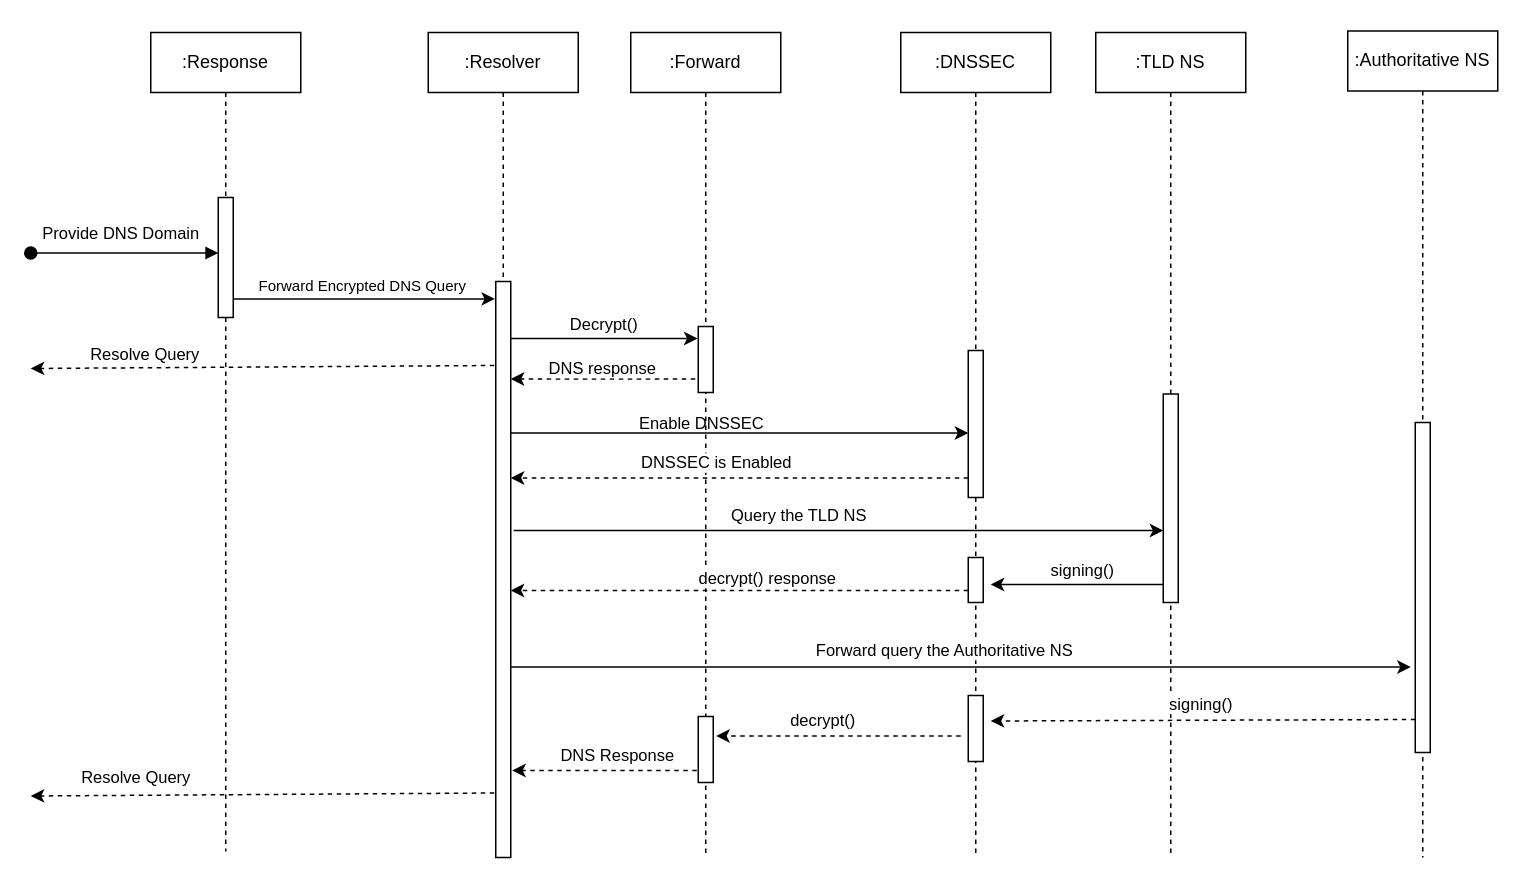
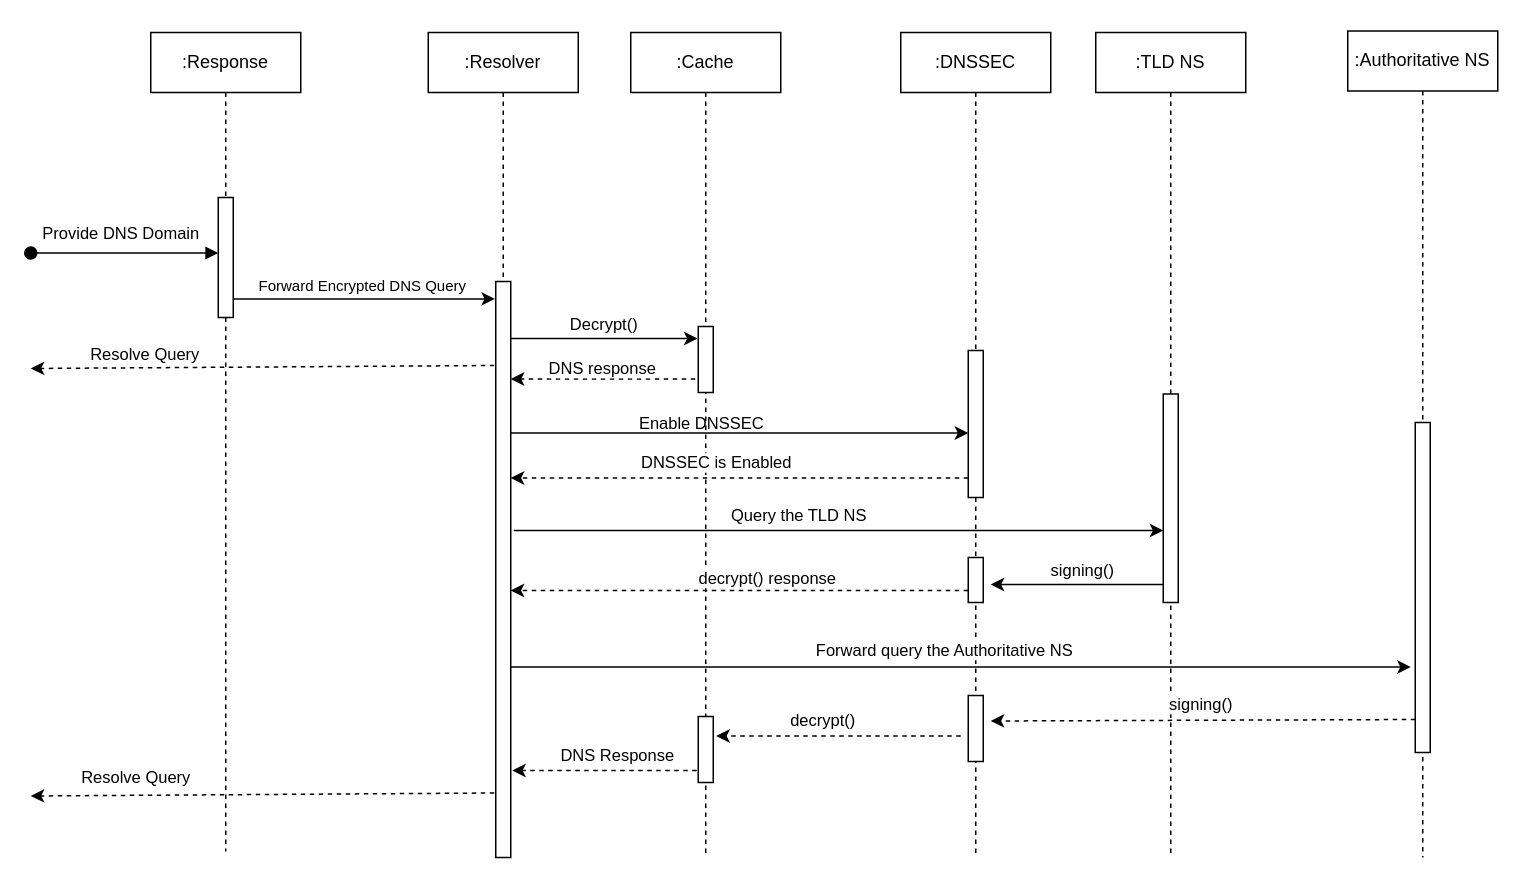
node ":Forward": label ":Forward" -> ":Cache"
